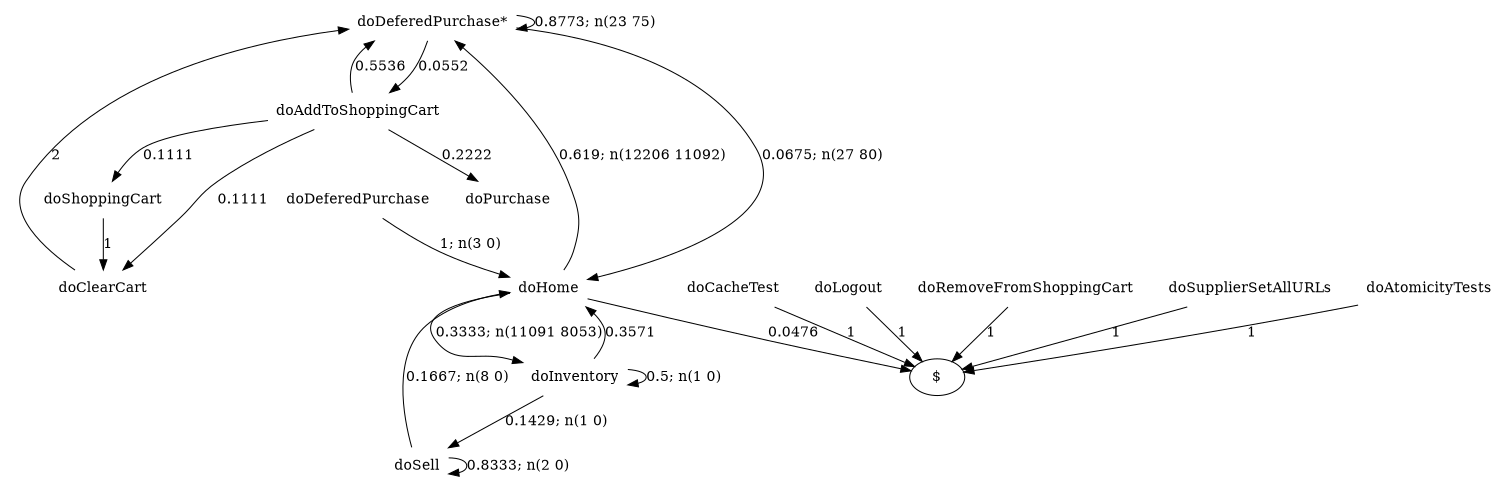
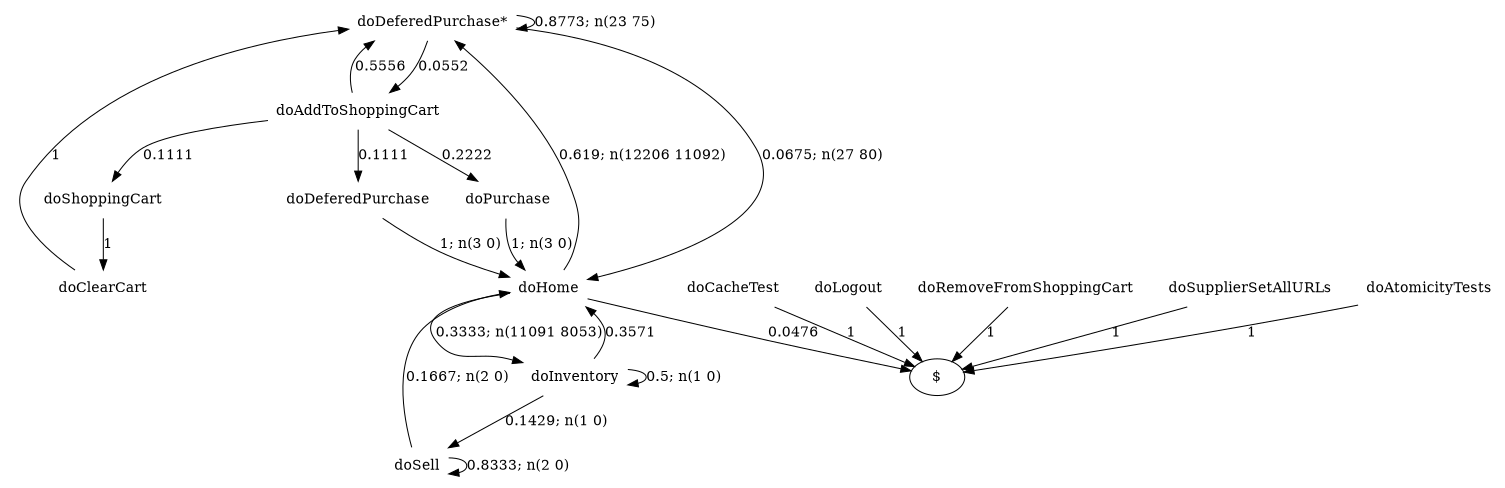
edge "doAddToShoppingCart" -> "doDeferedPurchase*": label "0.5536" -> "0.5556"
edge "doClearCart" -> "doDeferedPurchase*": label "2" -> "1"
edge "doAddToShoppingCart" -> "doClearCart": now "doAddToShoppingCart" -> "doDeferedPurchase"
edge "doPurchase" -> "doHome": added, label "1; n(3 0)"
edge "doSell" -> "doHome": label "0.1667; n(8 0)" -> "0.1667; n(2 0)"
